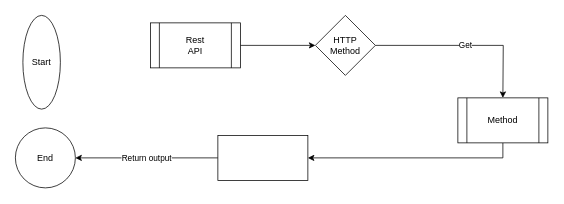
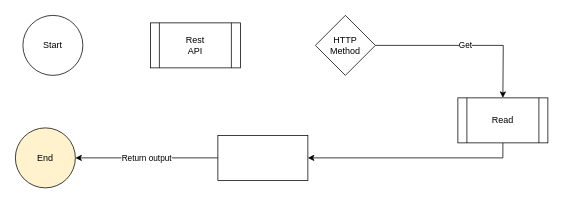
edge "Rest API" -> "HTTP Method": removed
node "Start": size 38x94 -> 60x60
node "Method": label "Method" -> "Read"
node "End": fillcolor #ffffff -> #fff2cc
